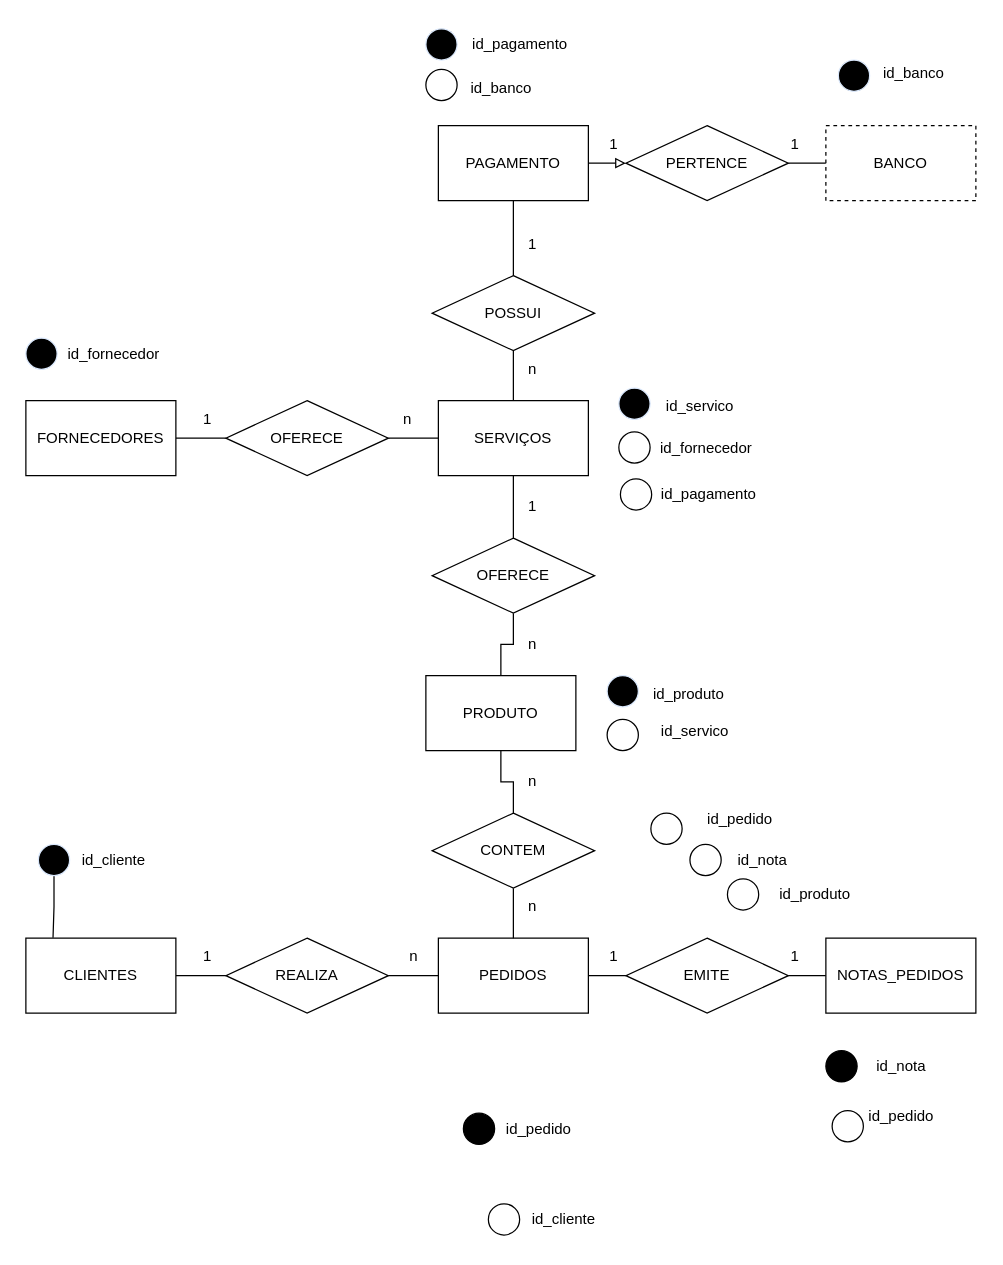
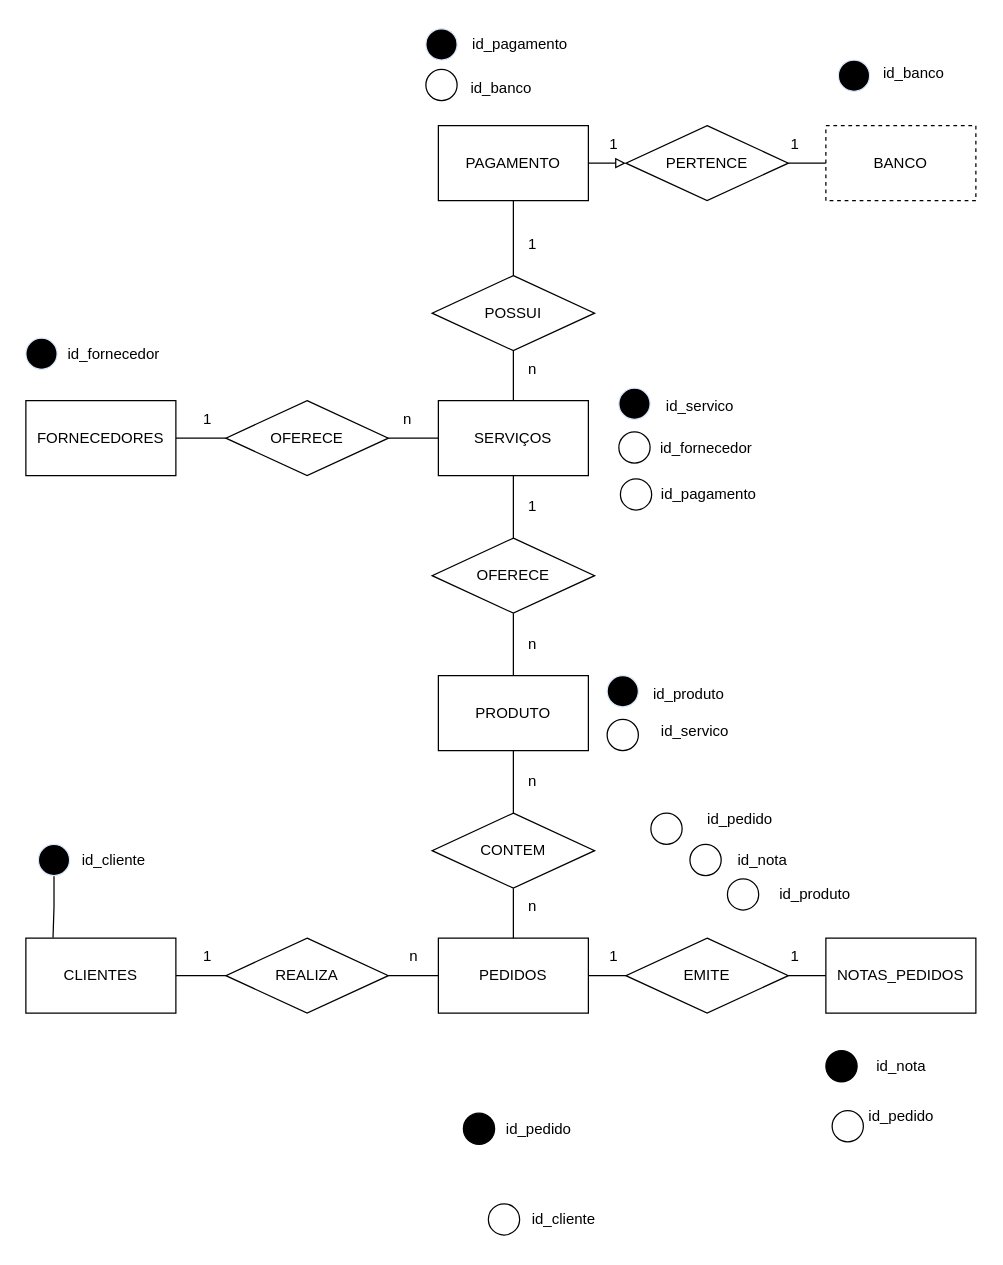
node "PRODUTO": moved (501, 713) -> (513, 713)
